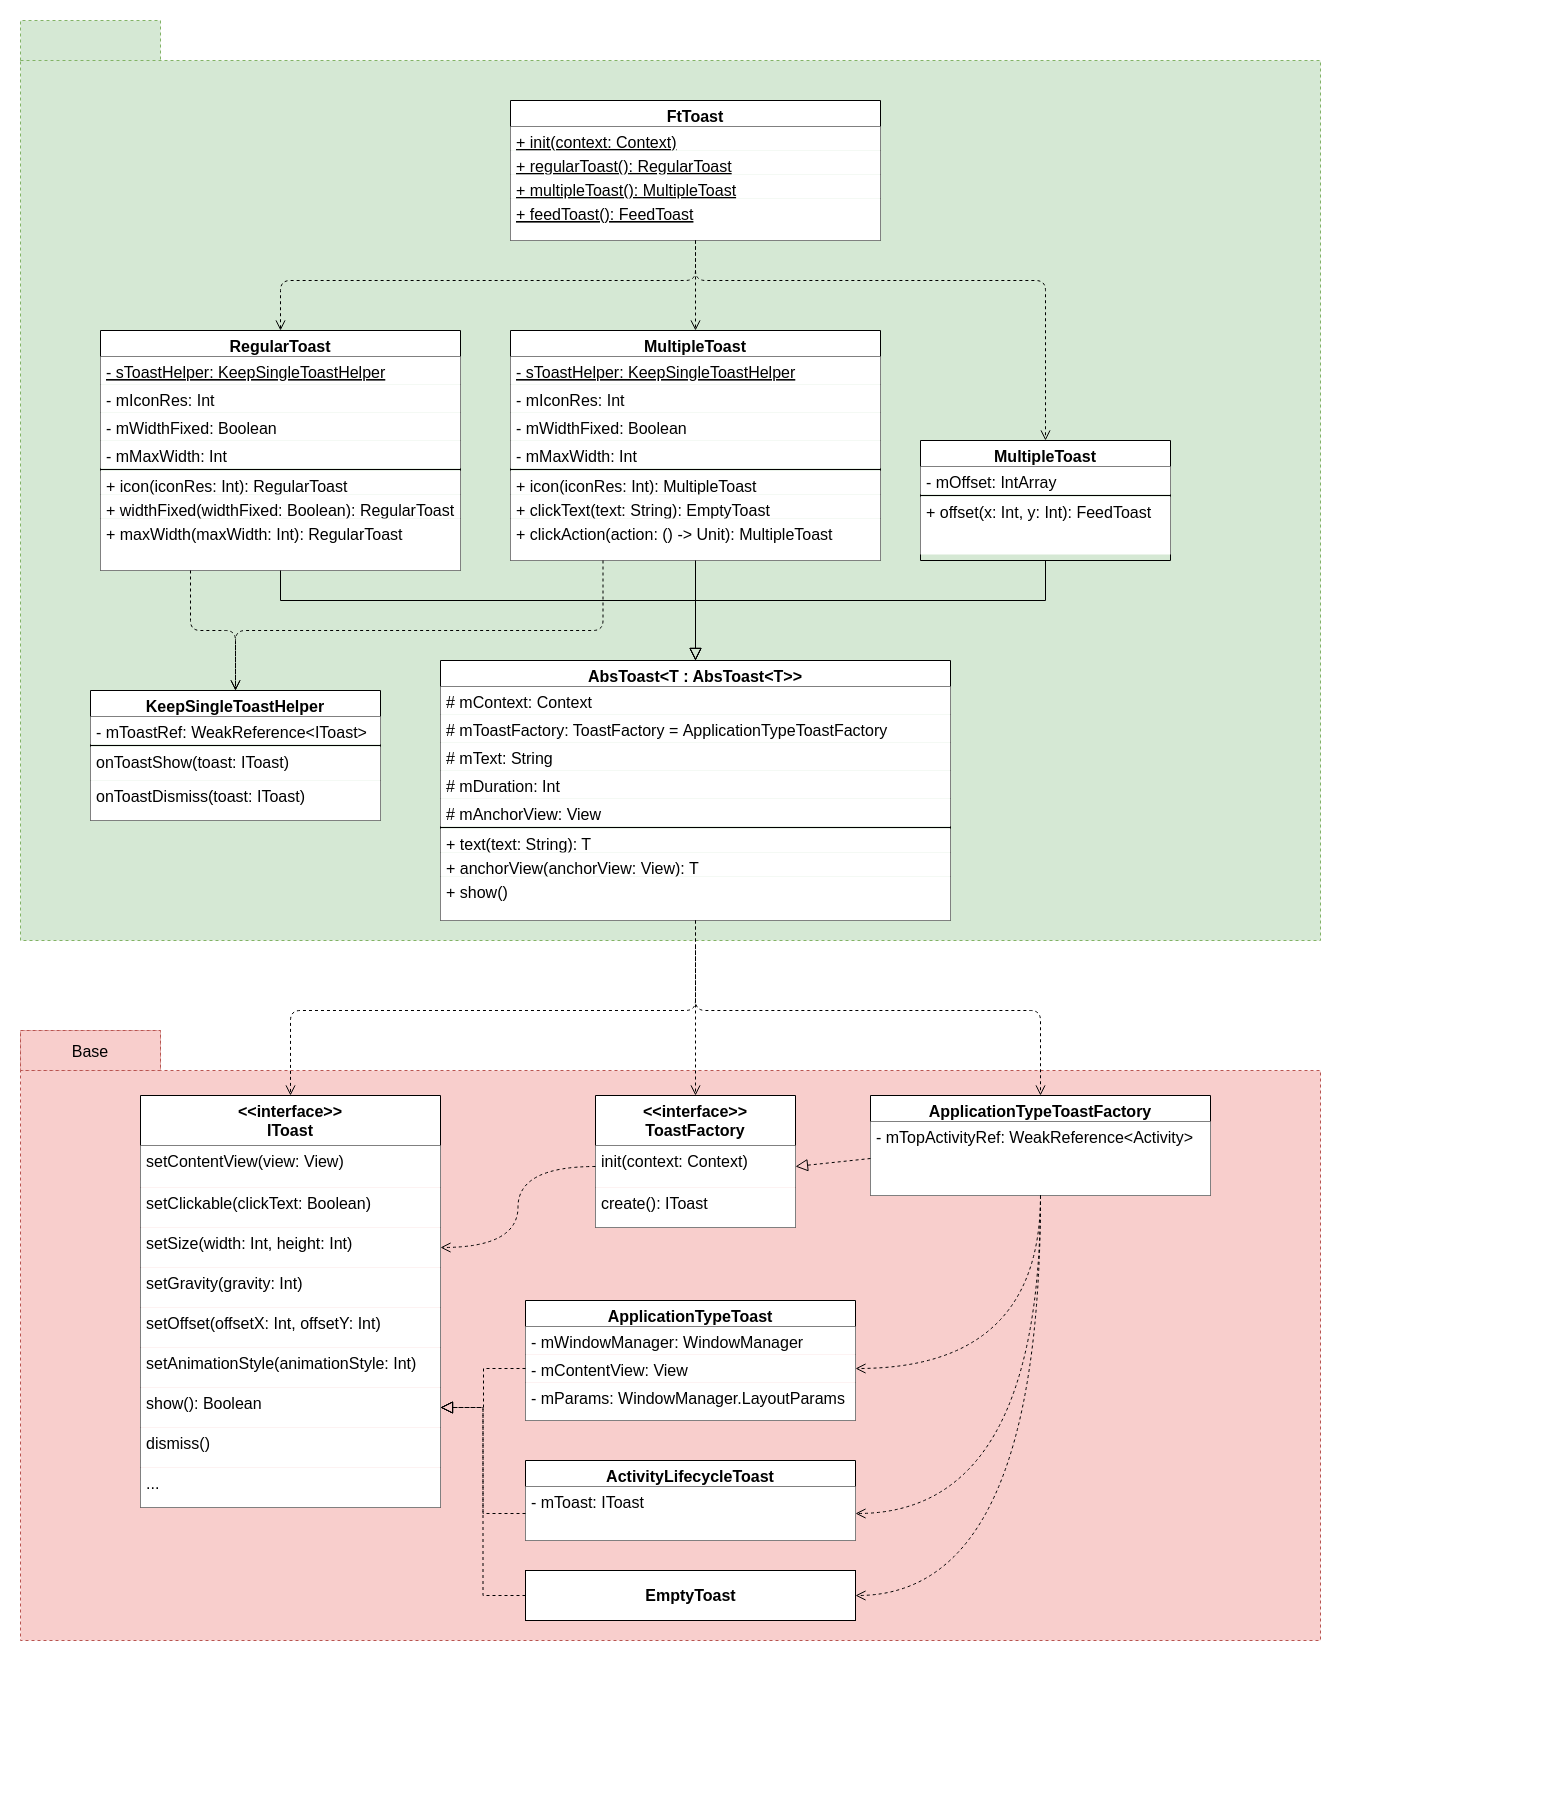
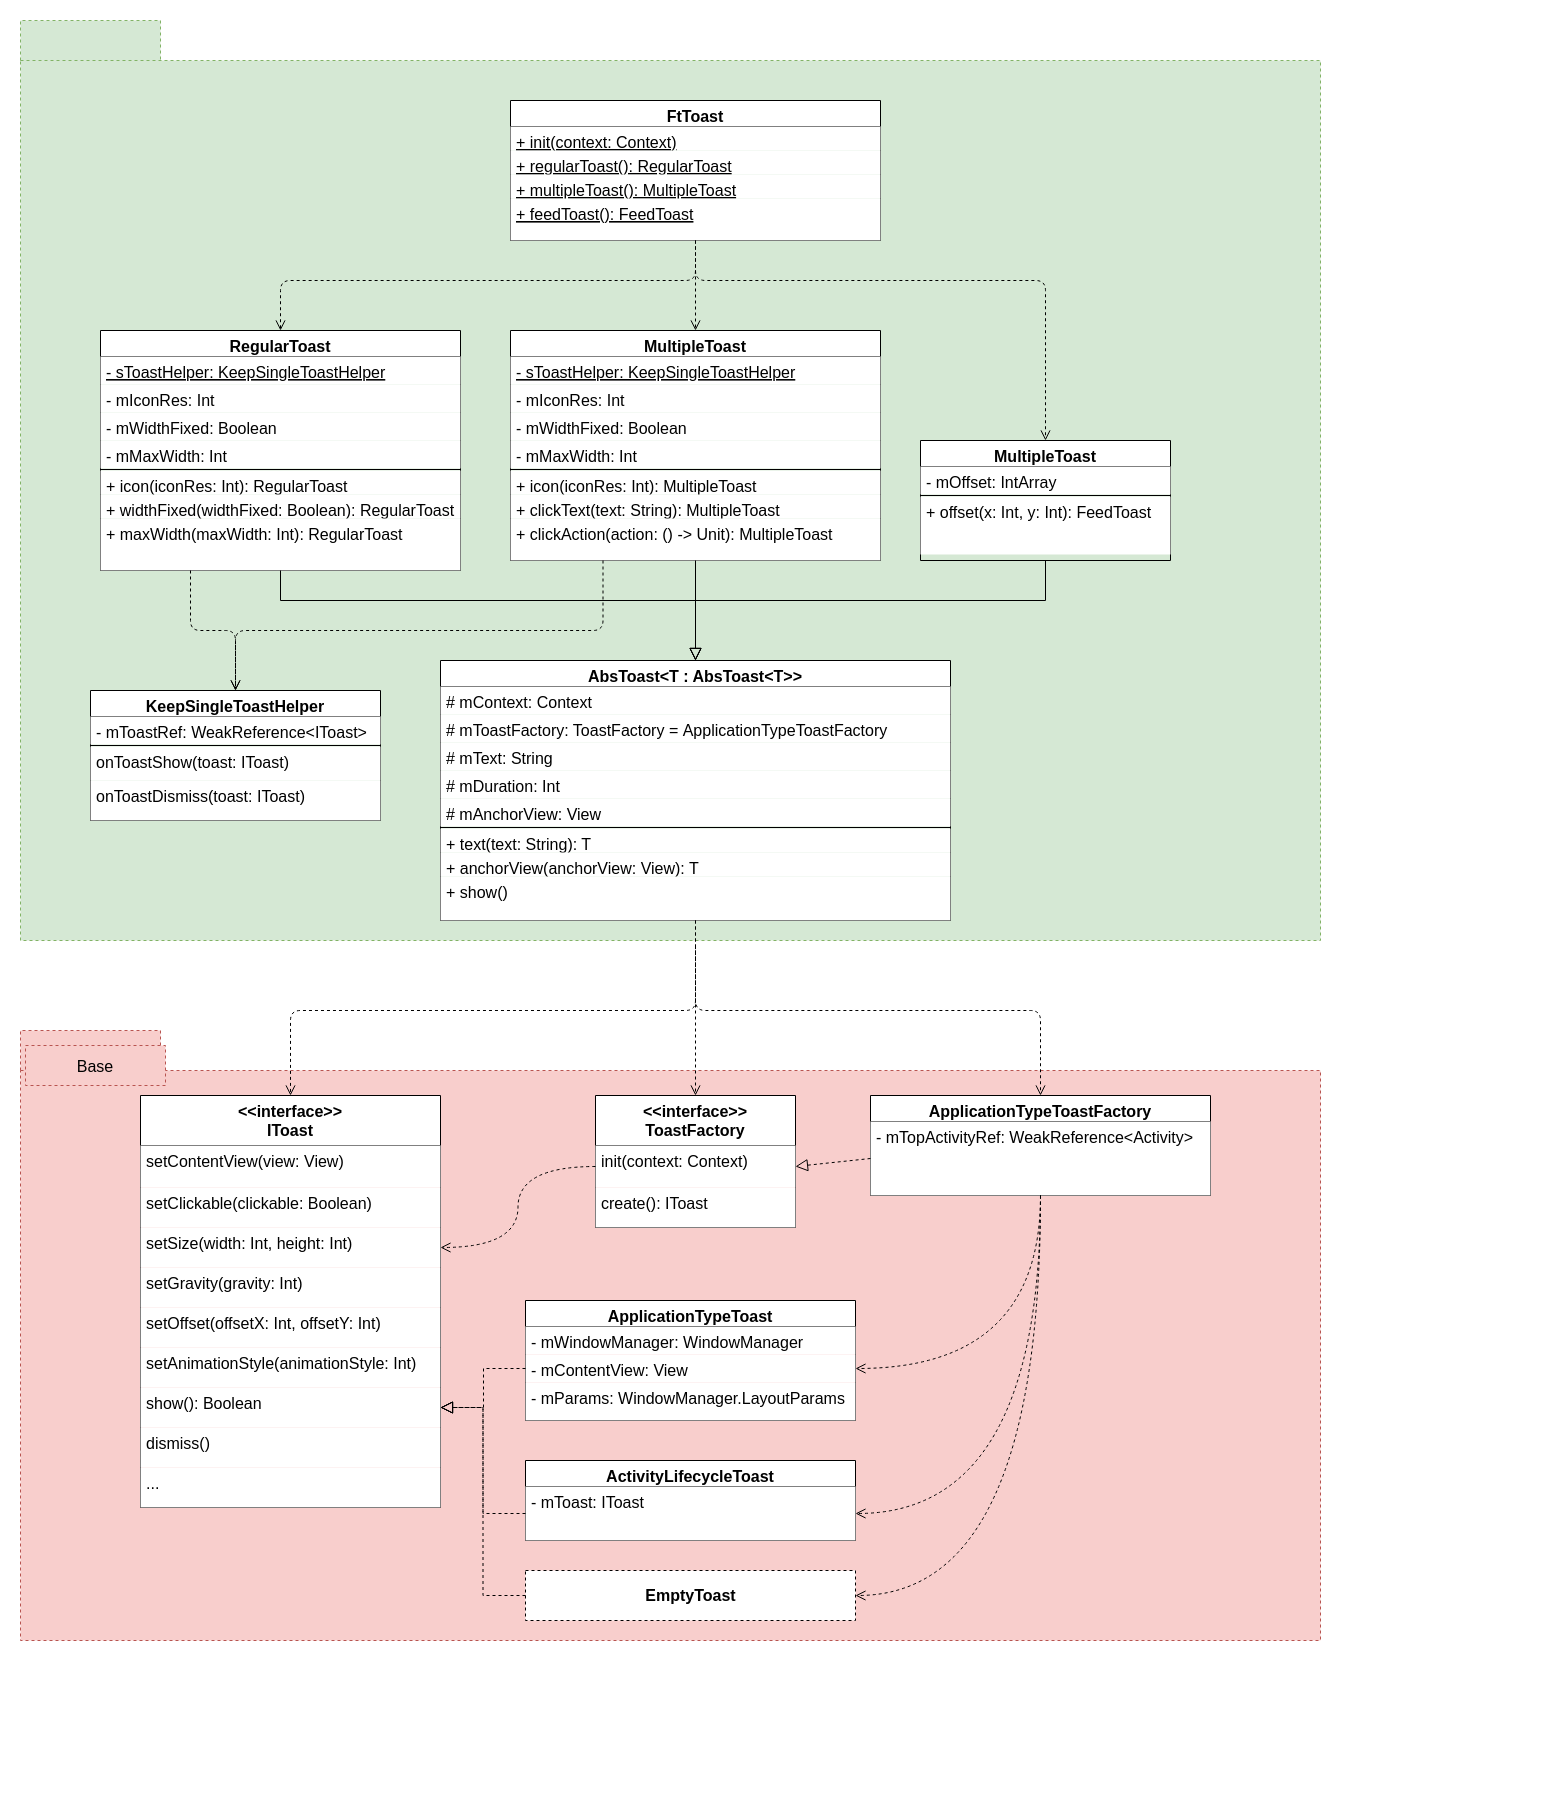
node "+ clickText(text: String): EmptyToast": label "+ clickText(text: String): EmptyToast" -> "+ clickText(text: String): MultipleToast"
node "Base": moved (91, 1051) -> (96, 1066)
node "setClickable(clickText: Boolean)": label "setClickable(clickText: Boolean)" -> "setClickable(clickable: Boolean)"
node "EmptyToast": style solid -> dashed
